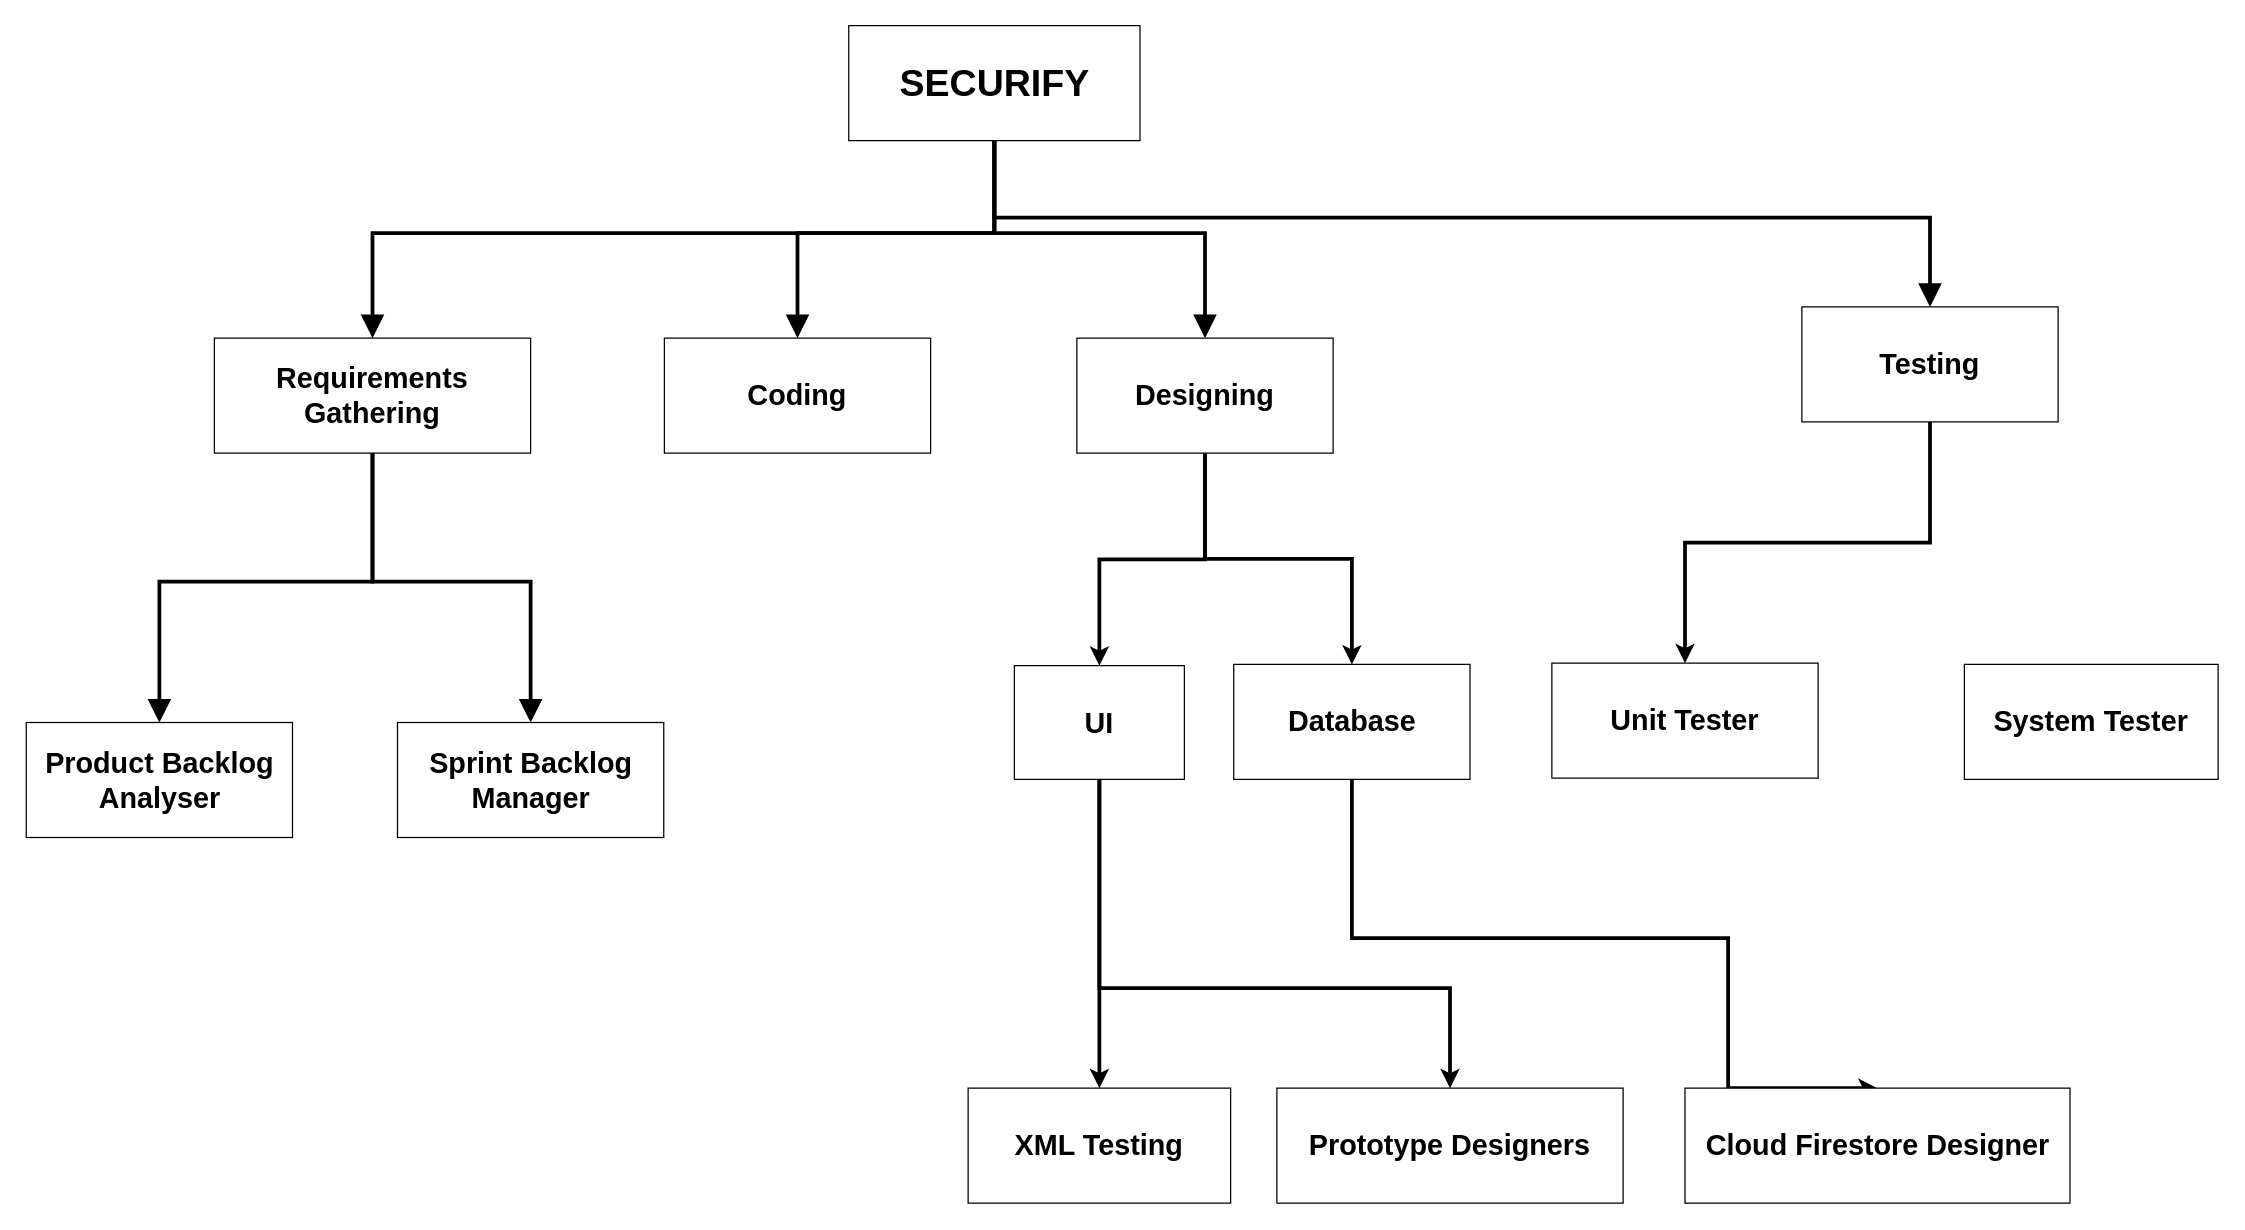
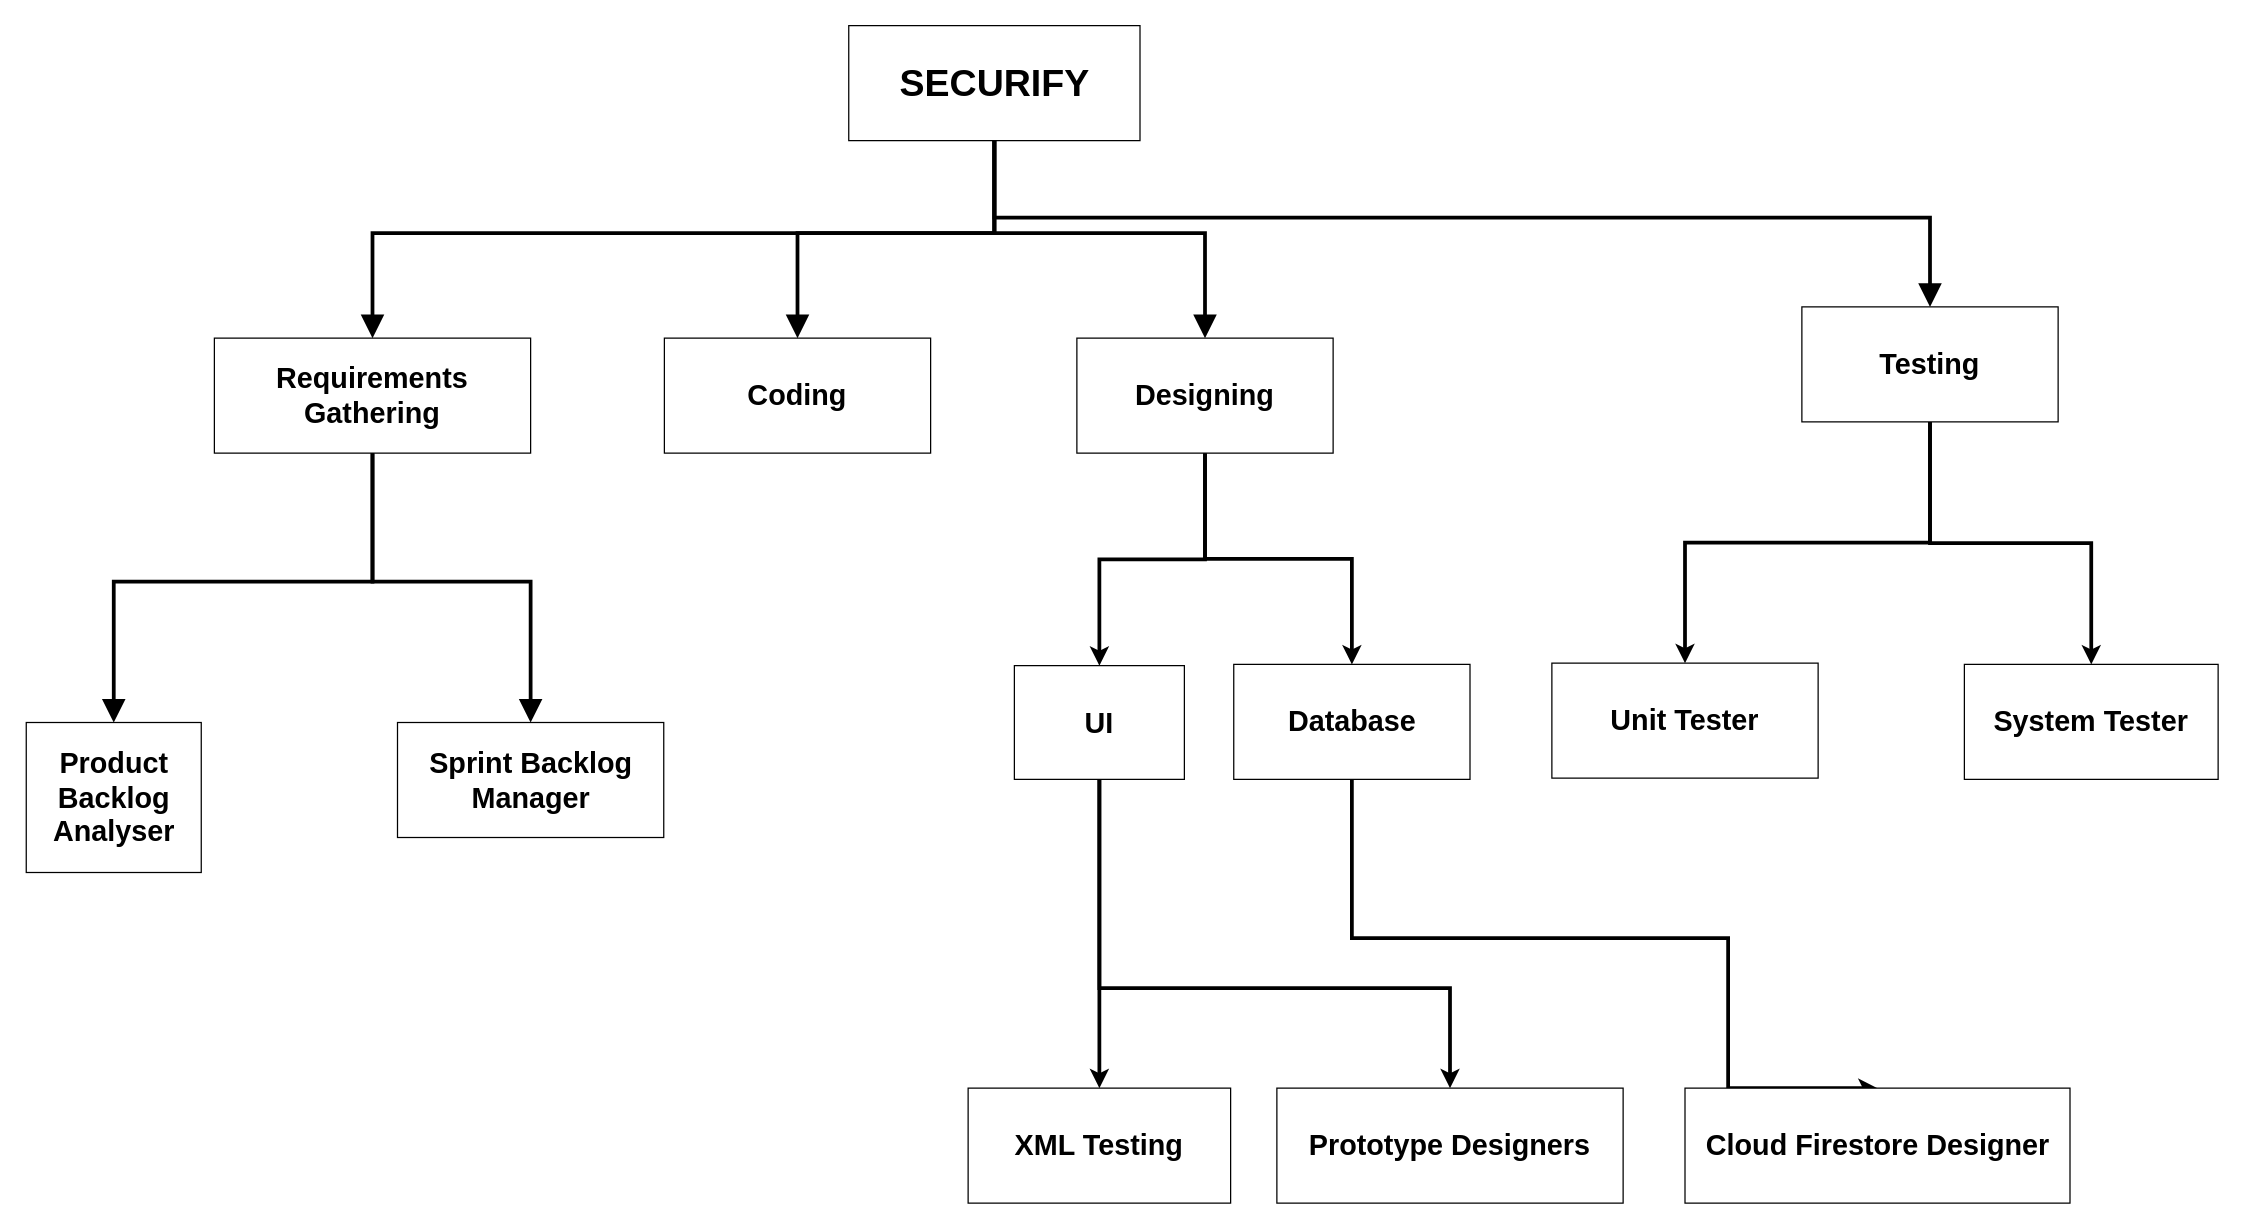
edge "Testing" -> "System Tester": added
node "Product Backlog Analyser": size 266x115 -> 175x150
